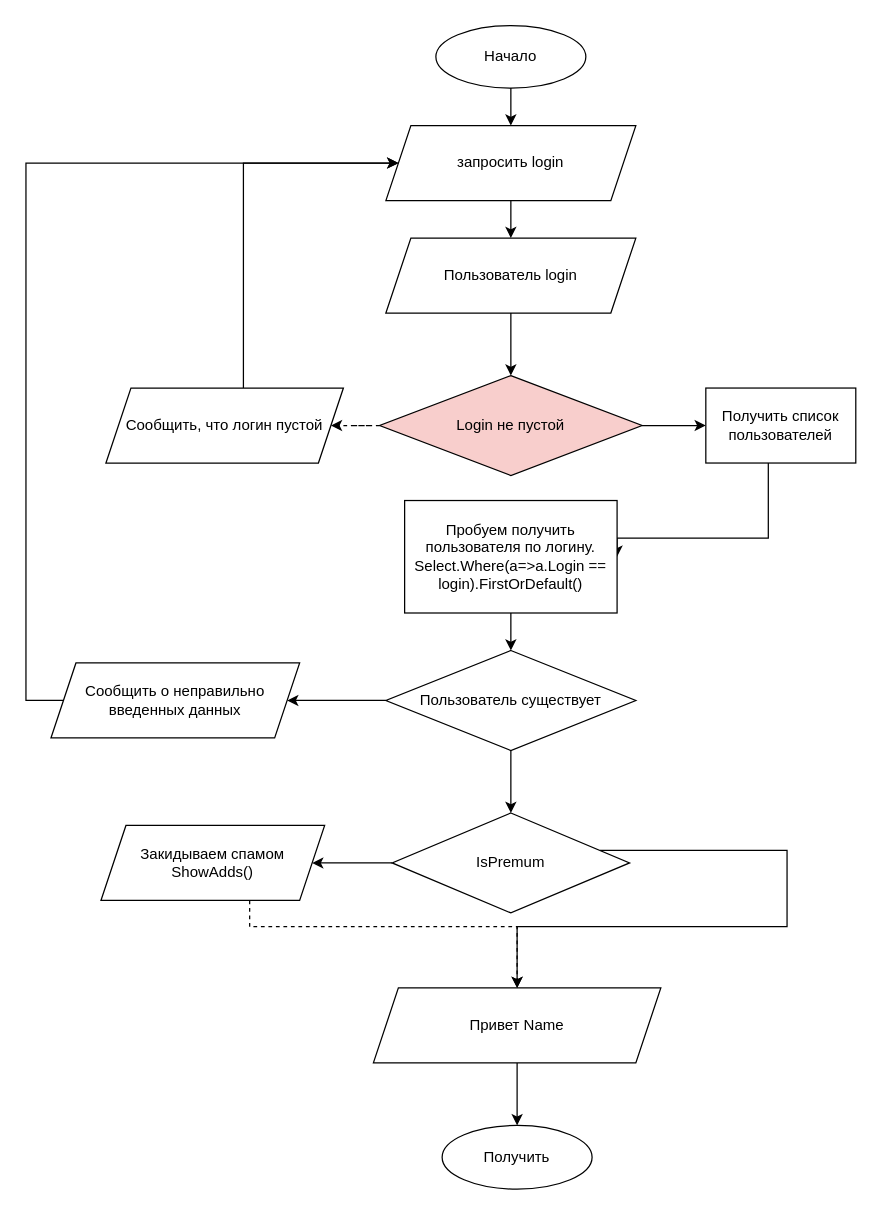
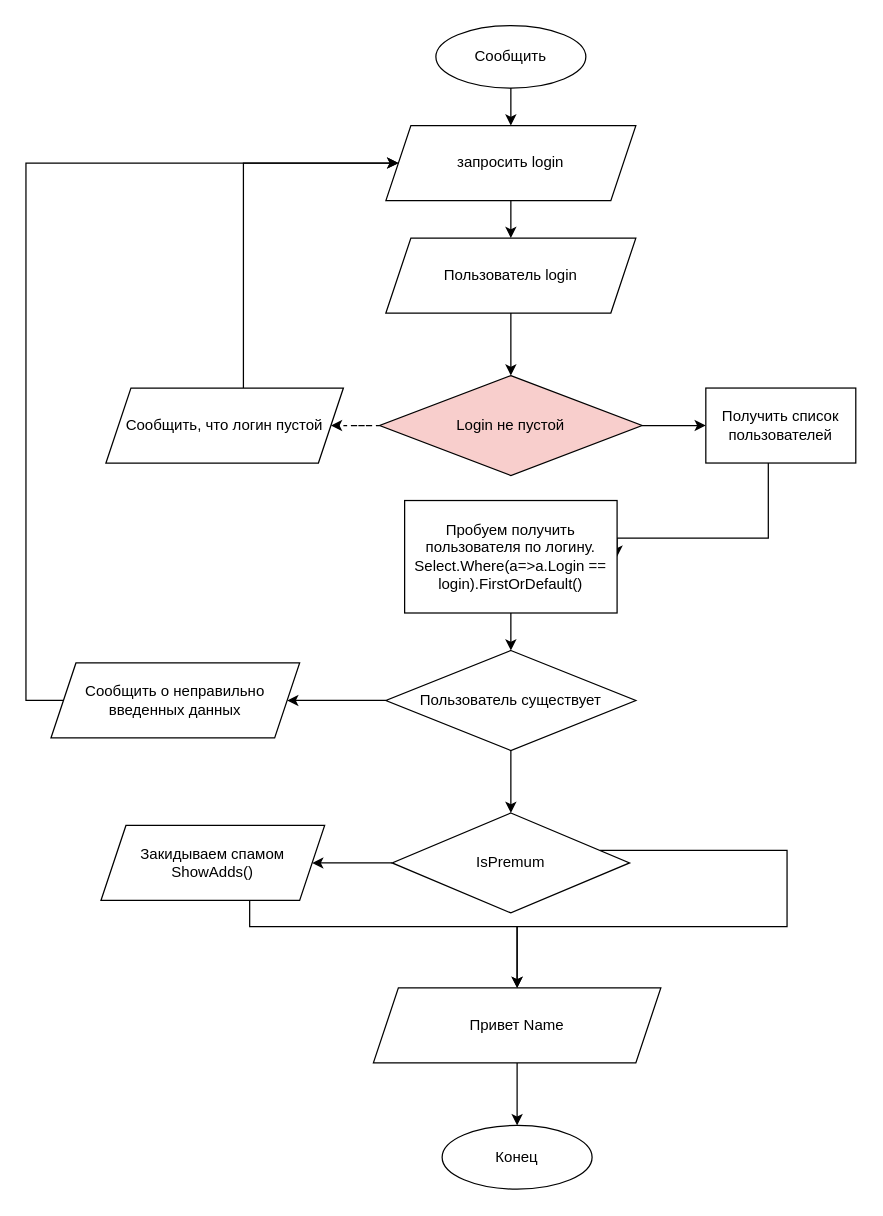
node "Начало": label "Начало" -> "Сообщить"
edge "Закидываем спамом ShowAdds()" -> "Привет Name": style dashed -> solid
node "Получить": label "Получить" -> "Конец"
